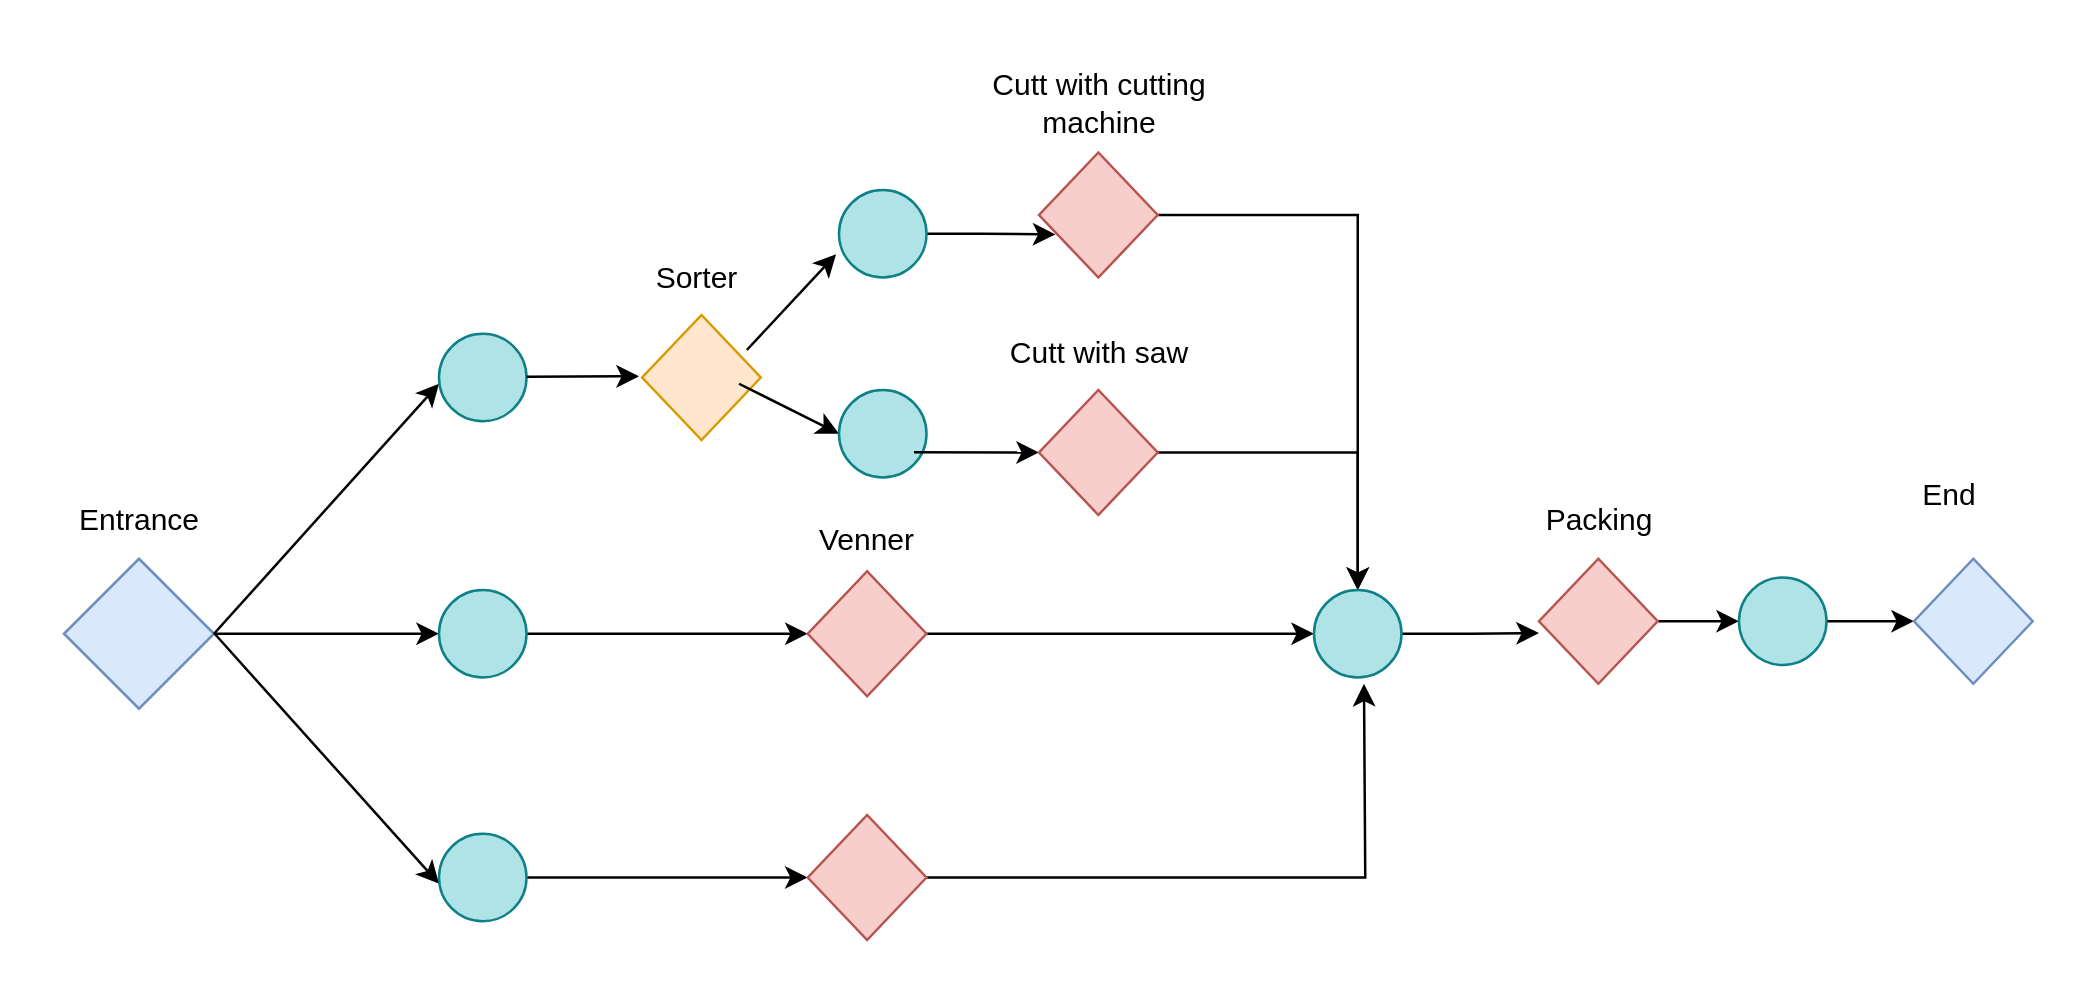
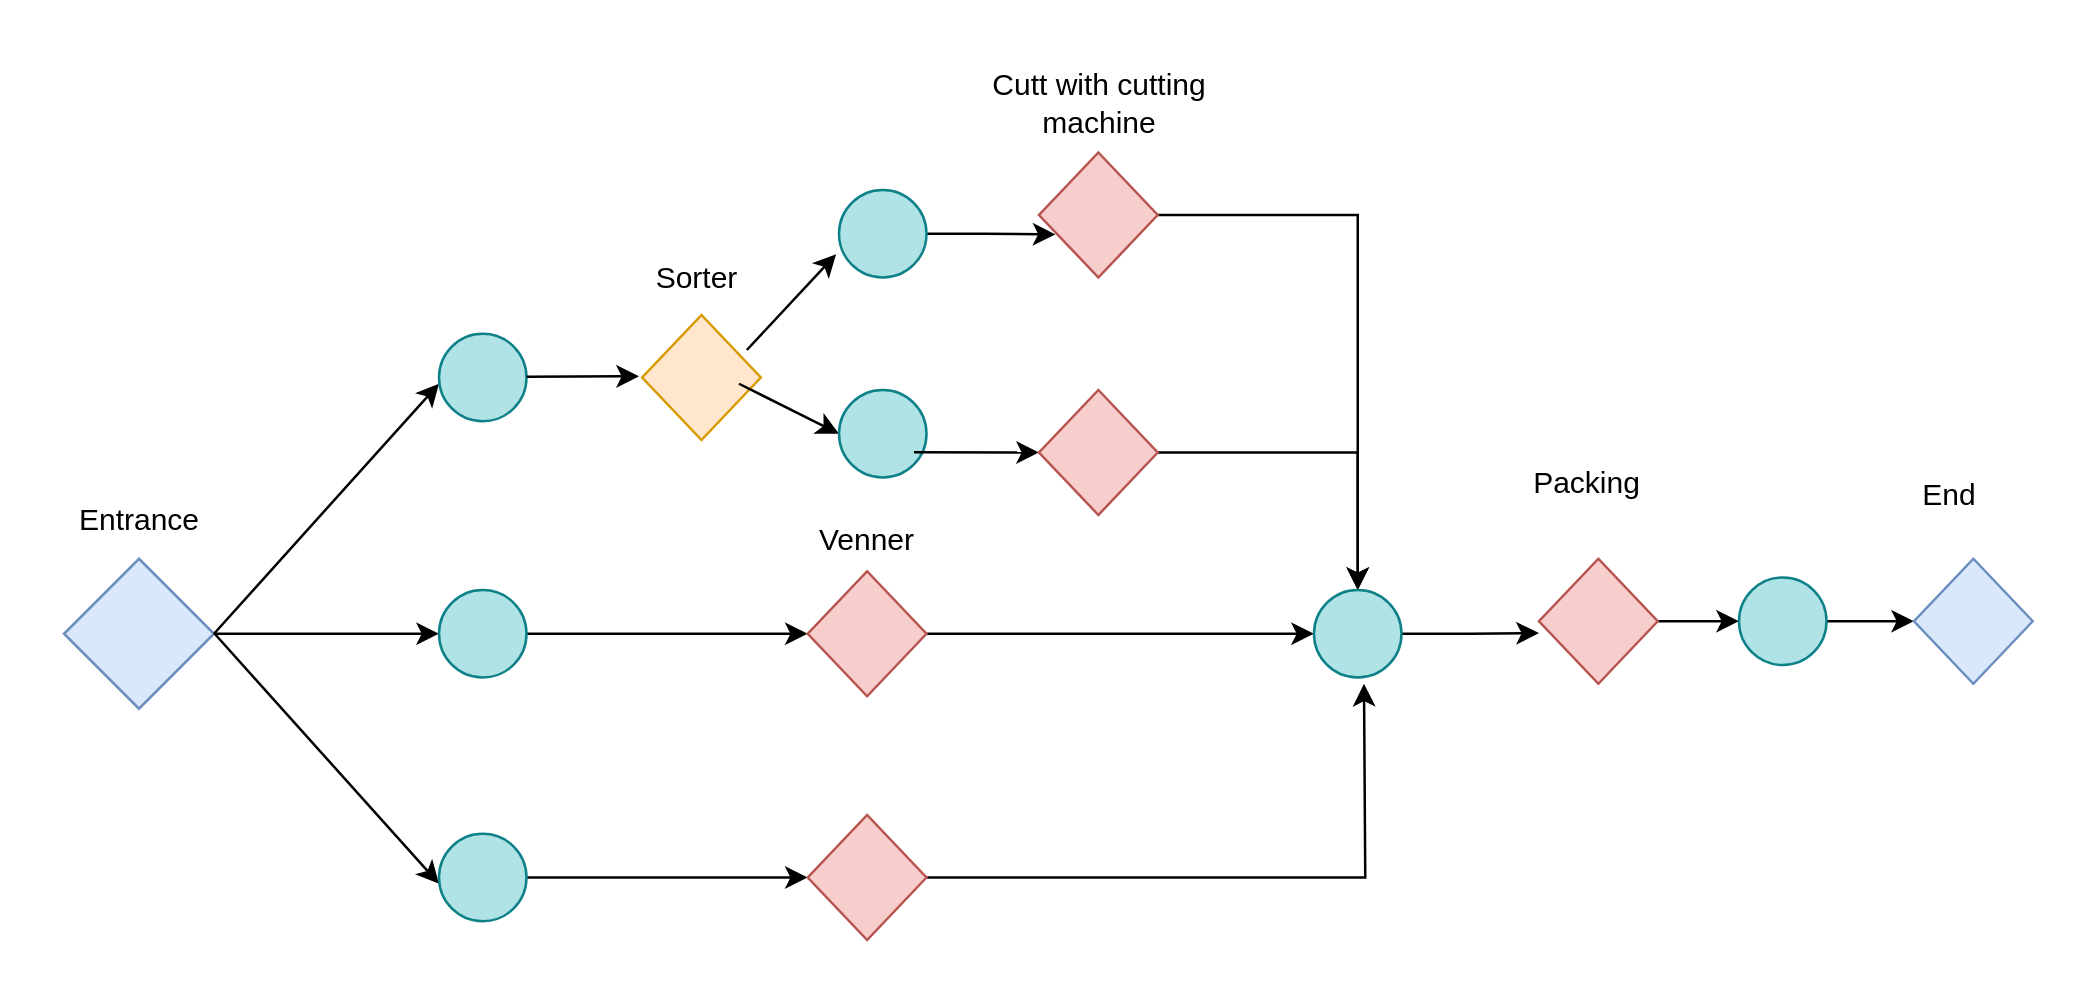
node "Cutt with saw": removed
node "Packing": moved (1598, 521) -> (1586, 484)
